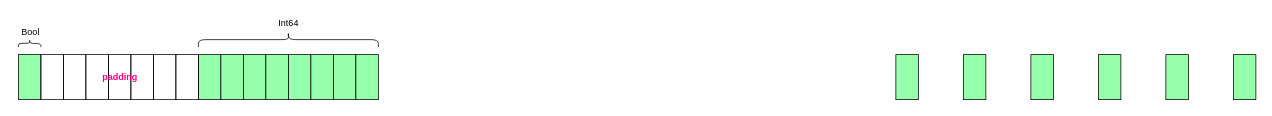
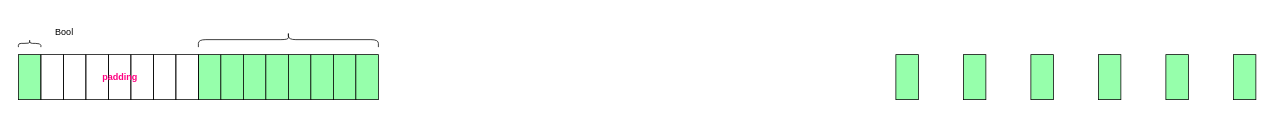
node "Int64": removed
node "Bool": moved (30, 32) -> (64, 32)
